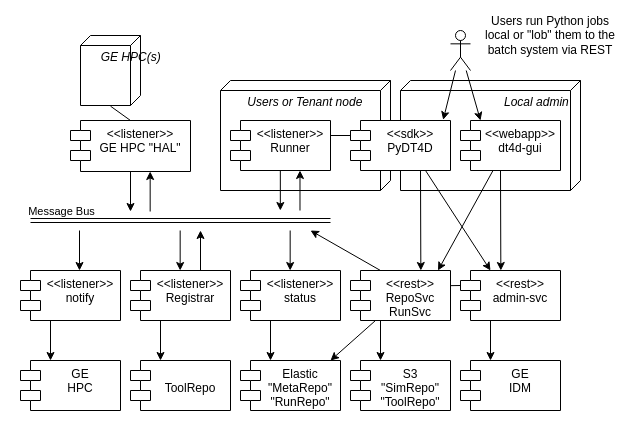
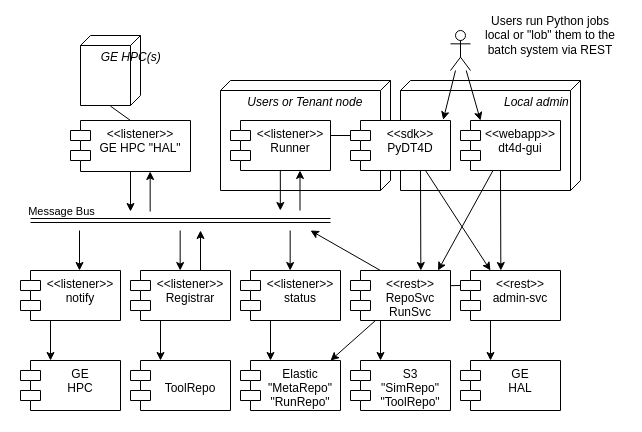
node "GE IDM": label "GE IDM" -> "GE HAL"
